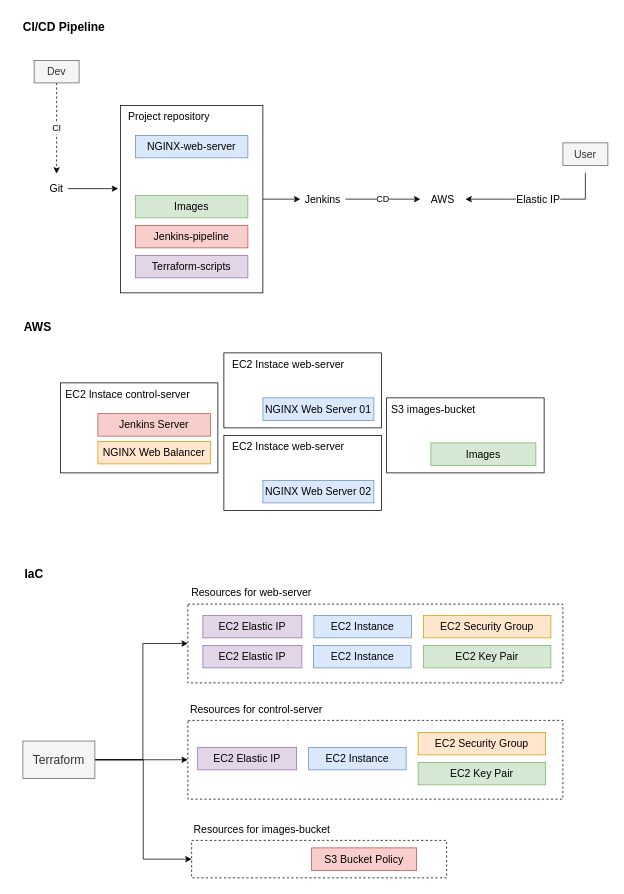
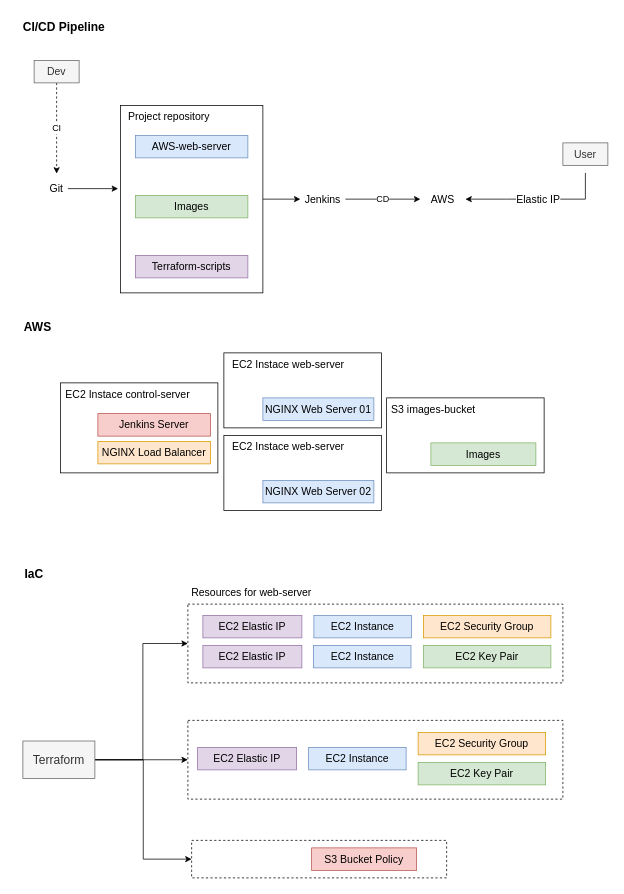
node "NGINX-web-server": label "NGINX-web-server" -> "AWS-web-server"
node "Jenkins-pipeline": removed
node "NGINX Web Balancer": label "NGINX Web Balancer" -> "NGINX Load Balancer"
node "Resources for control-server": removed
node "Resources for images-bucket": removed
